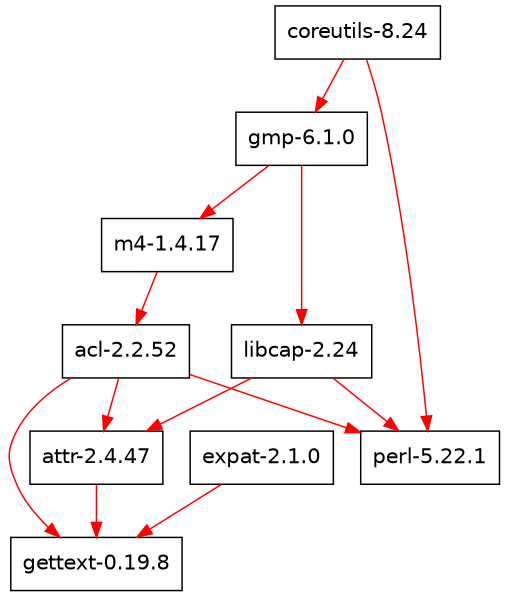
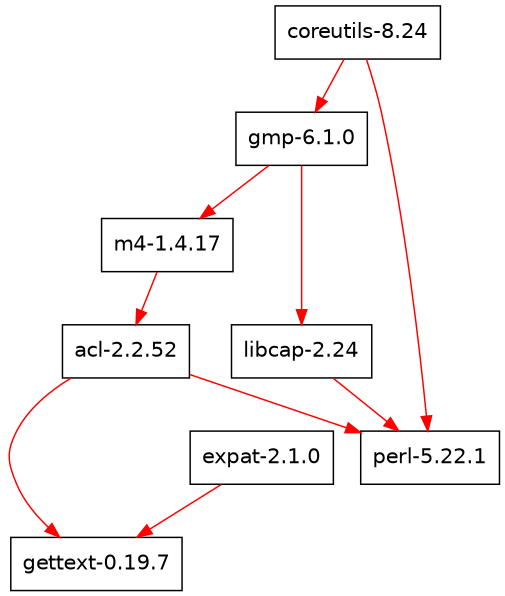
node "attr-2.4.47": removed
node "gettext-0.19.8": label "gettext-0.19.8" -> "gettext-0.19.7"
